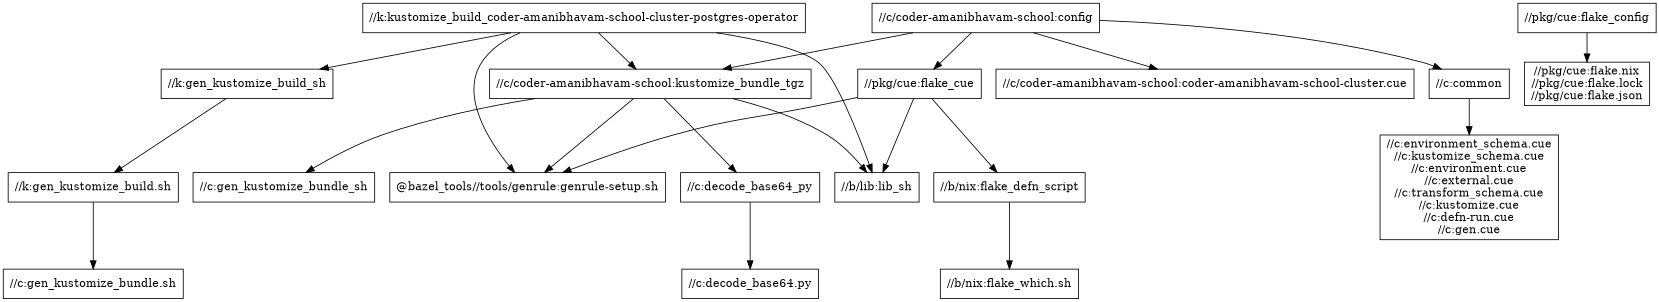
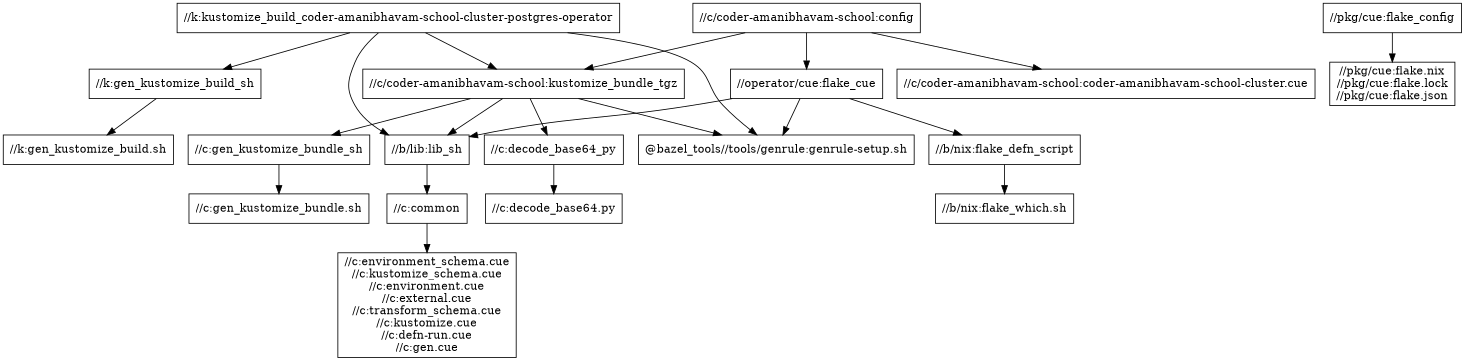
edge "//c/coder-amanibhavam-school:config" -> "//c:common": now "//b/lib:lib_sh" -> "//c:common"
node "//pkg/cue:flake_cue": label "//pkg/cue:flake_cue" -> "//operator/cue:flake_cue"
edge "//k:gen_kustomize_build.sh" -> "//c:gen_kustomize_bundle.sh": now "//c:gen_kustomize_bundle_sh" -> "//c:gen_kustomize_bundle.sh"
